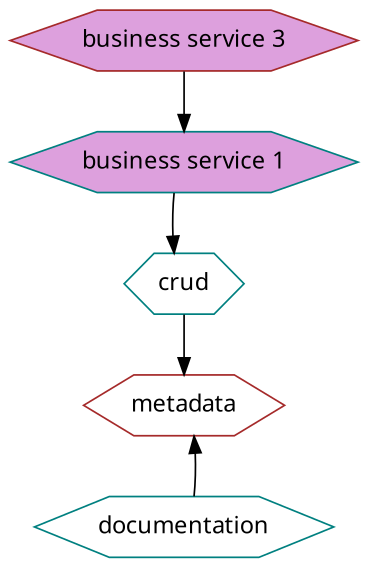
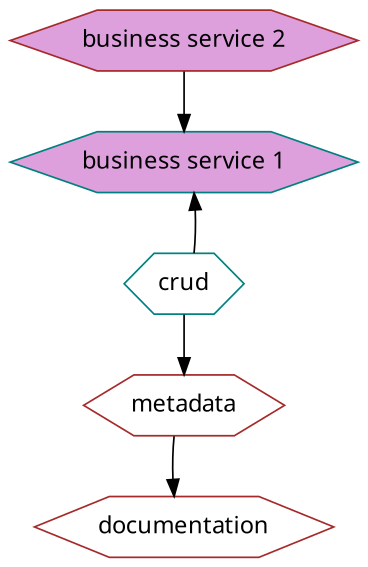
node "business service 3": label "business service 3" -> "business service 2"
edge "business service 1" -> "crud": reversed
edge "documentation" -> "metadata": reversed
node "documentation": color teal -> brown
